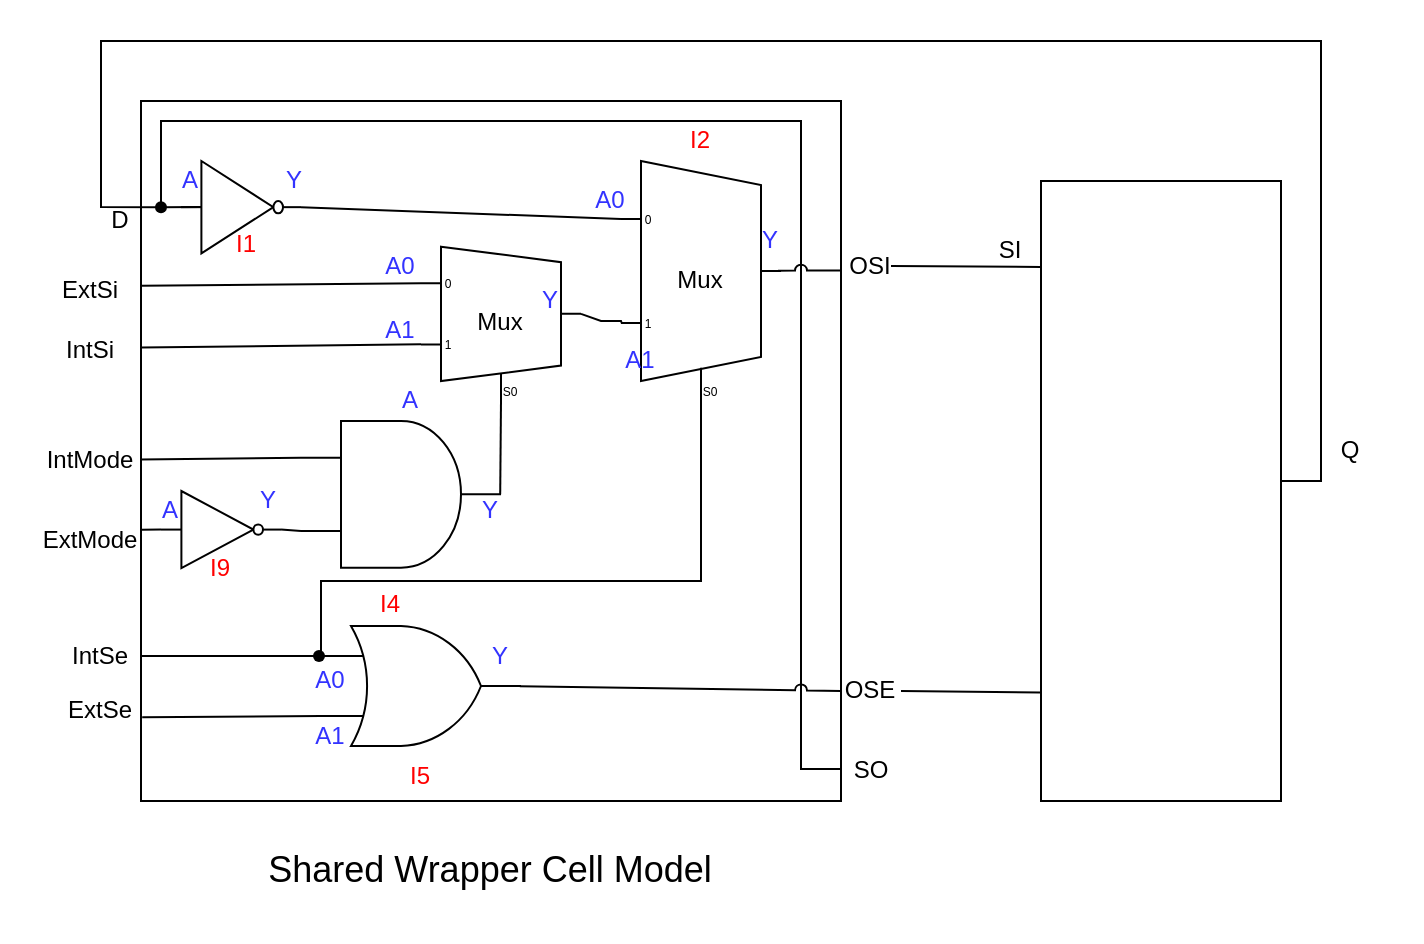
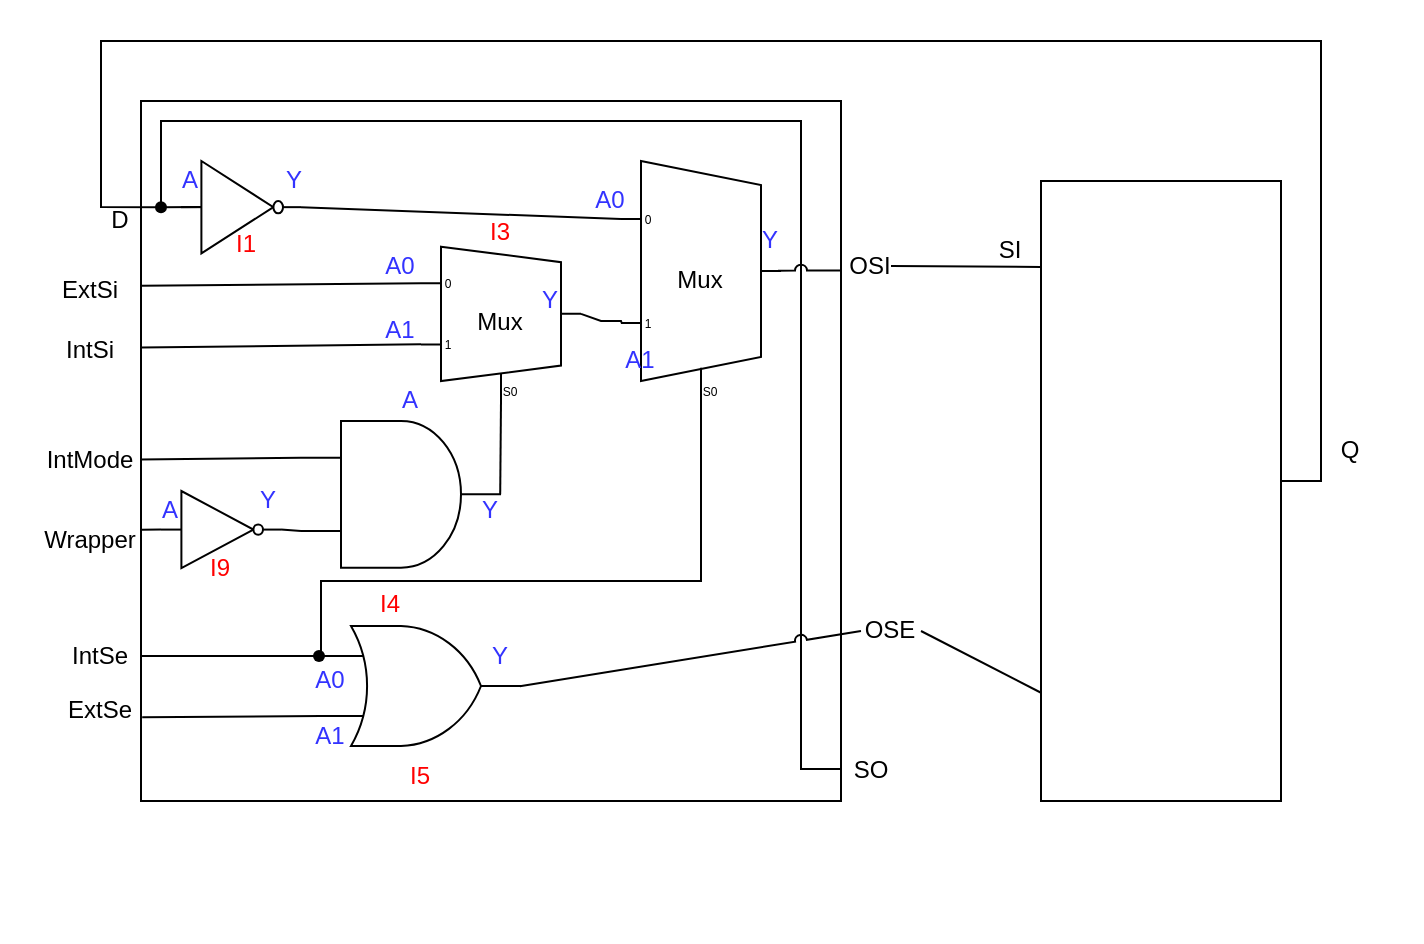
node "I2": removed
node "I3": added
node "ExtMode": label "ExtMode" -> "Wrapper"
node "OSE": moved (871, 691) -> (891, 631)
node "Shared Wrapper Cell Model": removed
